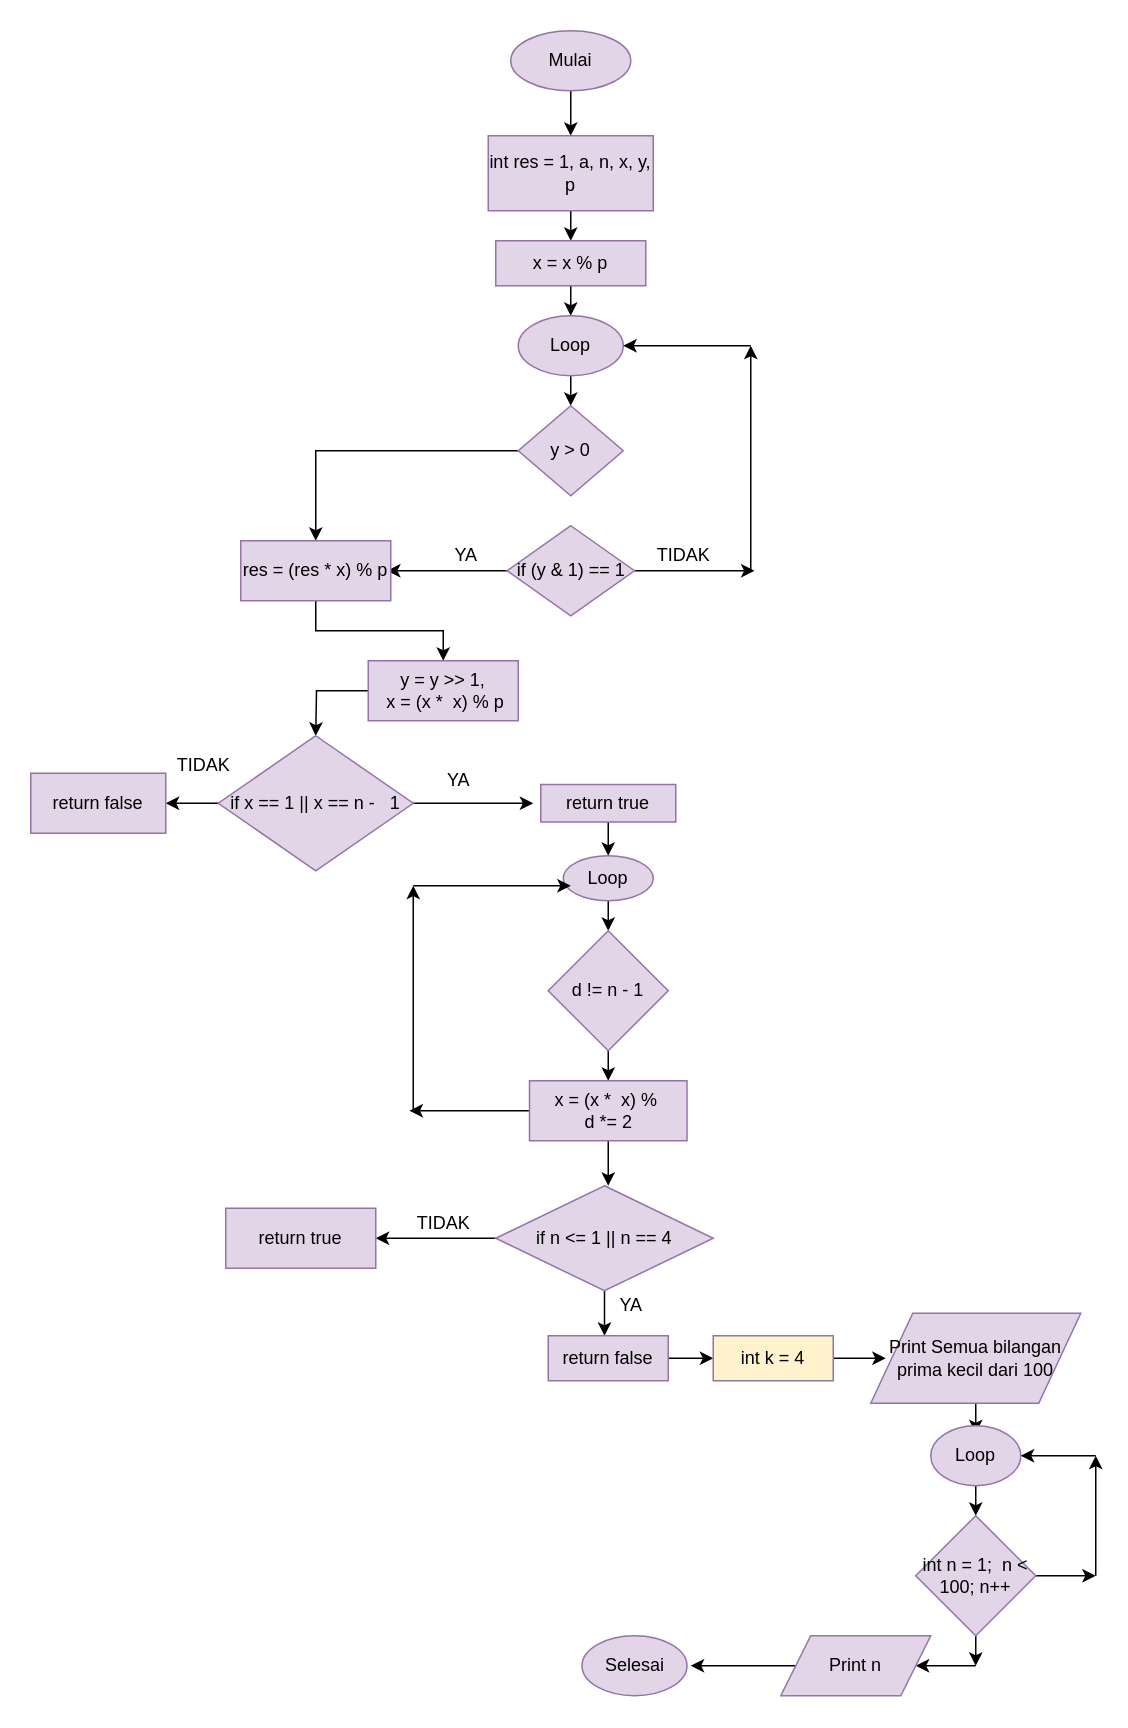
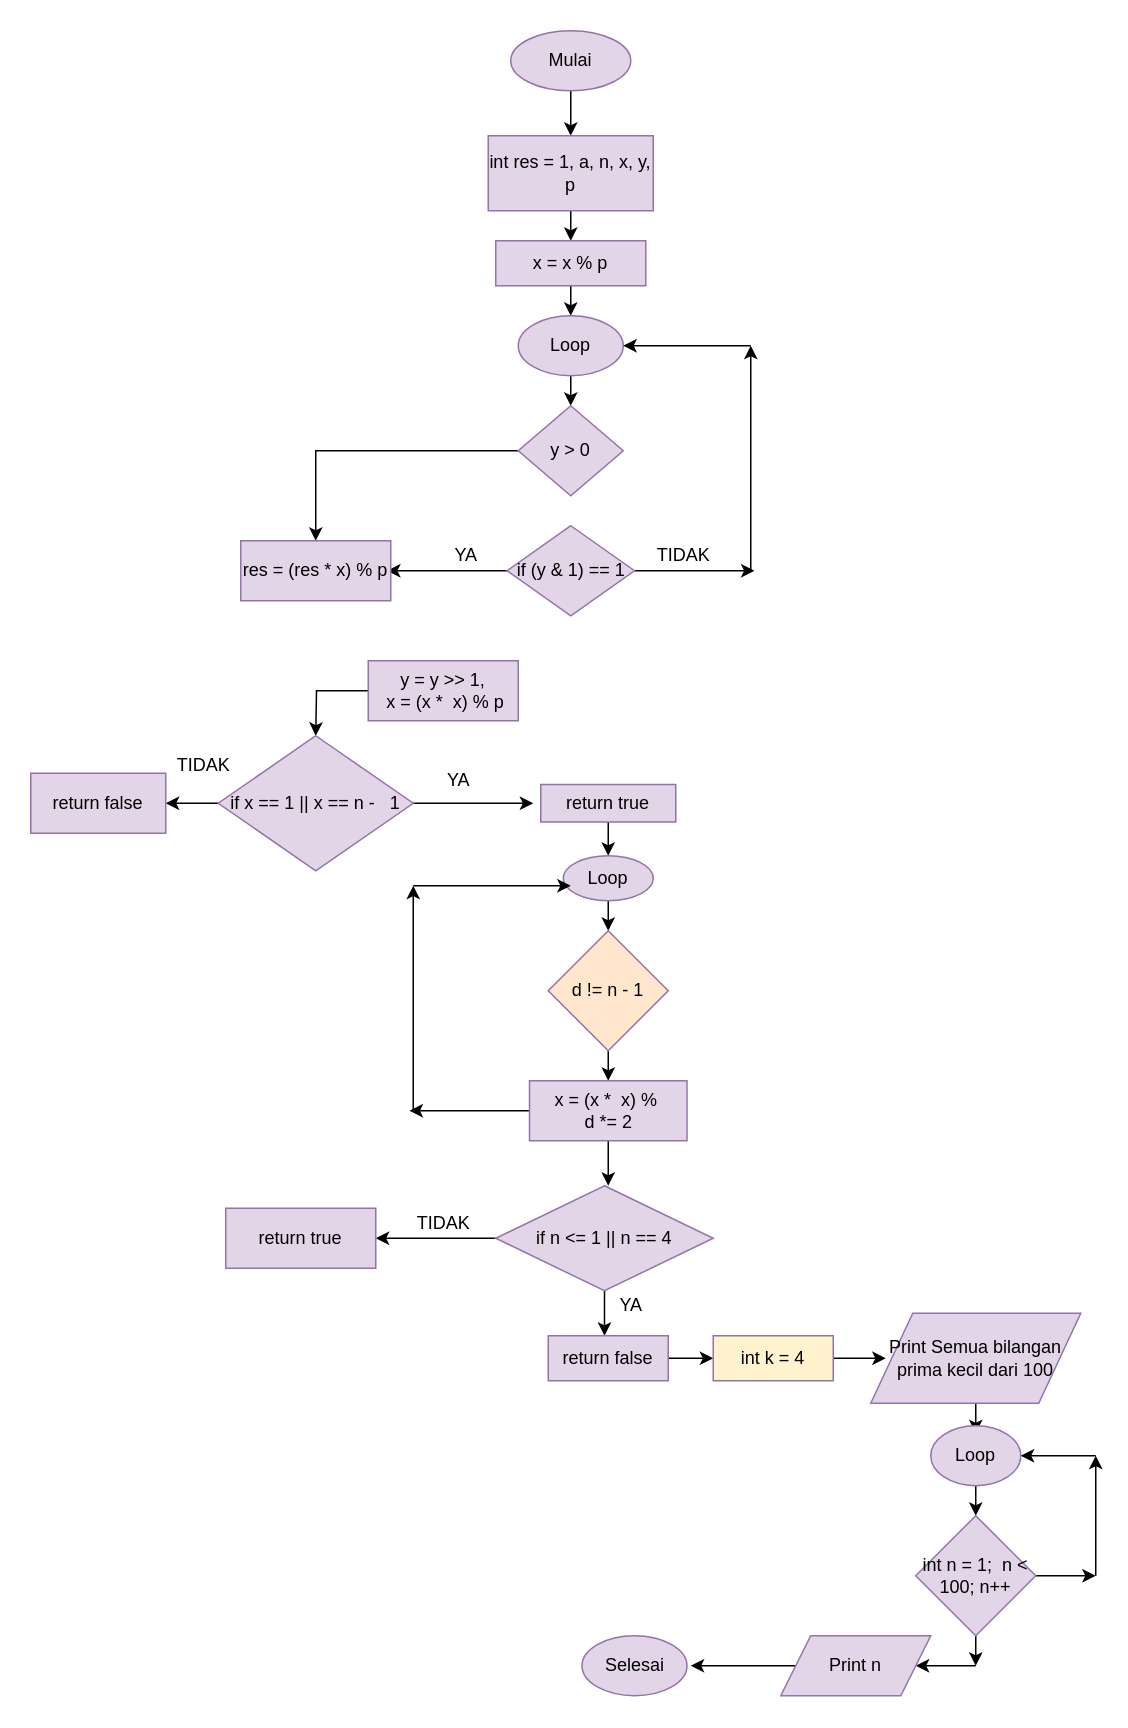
edge "res = (res * x) % p" -> "y = y >> 1, x = (x * x) % p": removed
node "d != n - 1": fillcolor #e1d5e7 -> #ffe6cc
